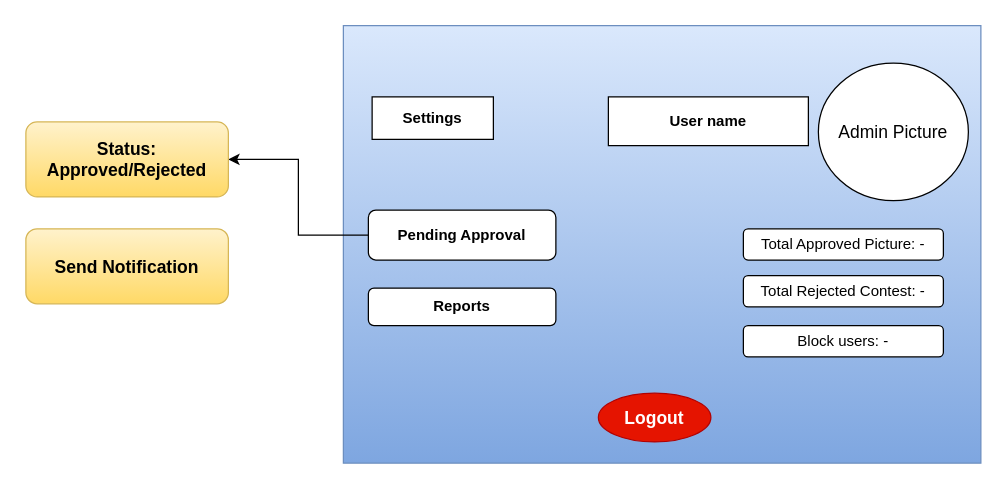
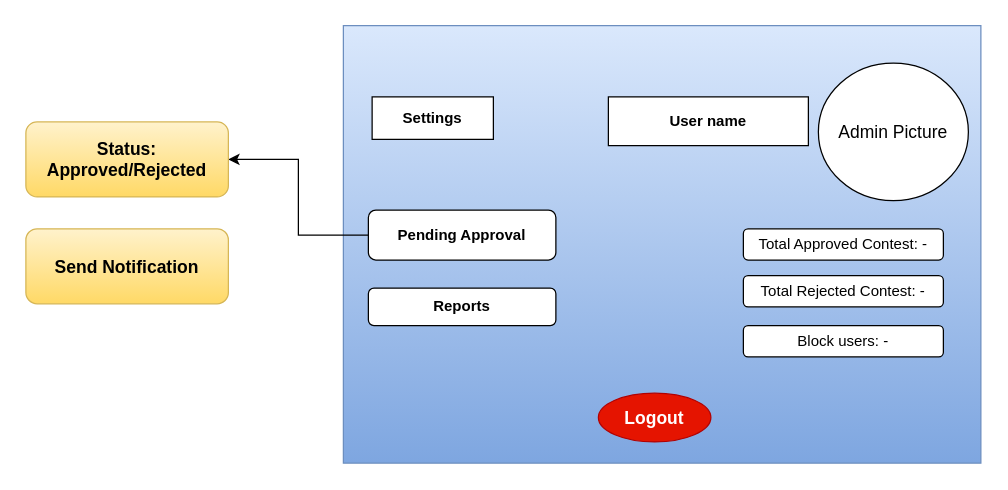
node "Total Approved Picture: -": label "Total Approved Picture: -" -> "Total Approved Contest: -"
